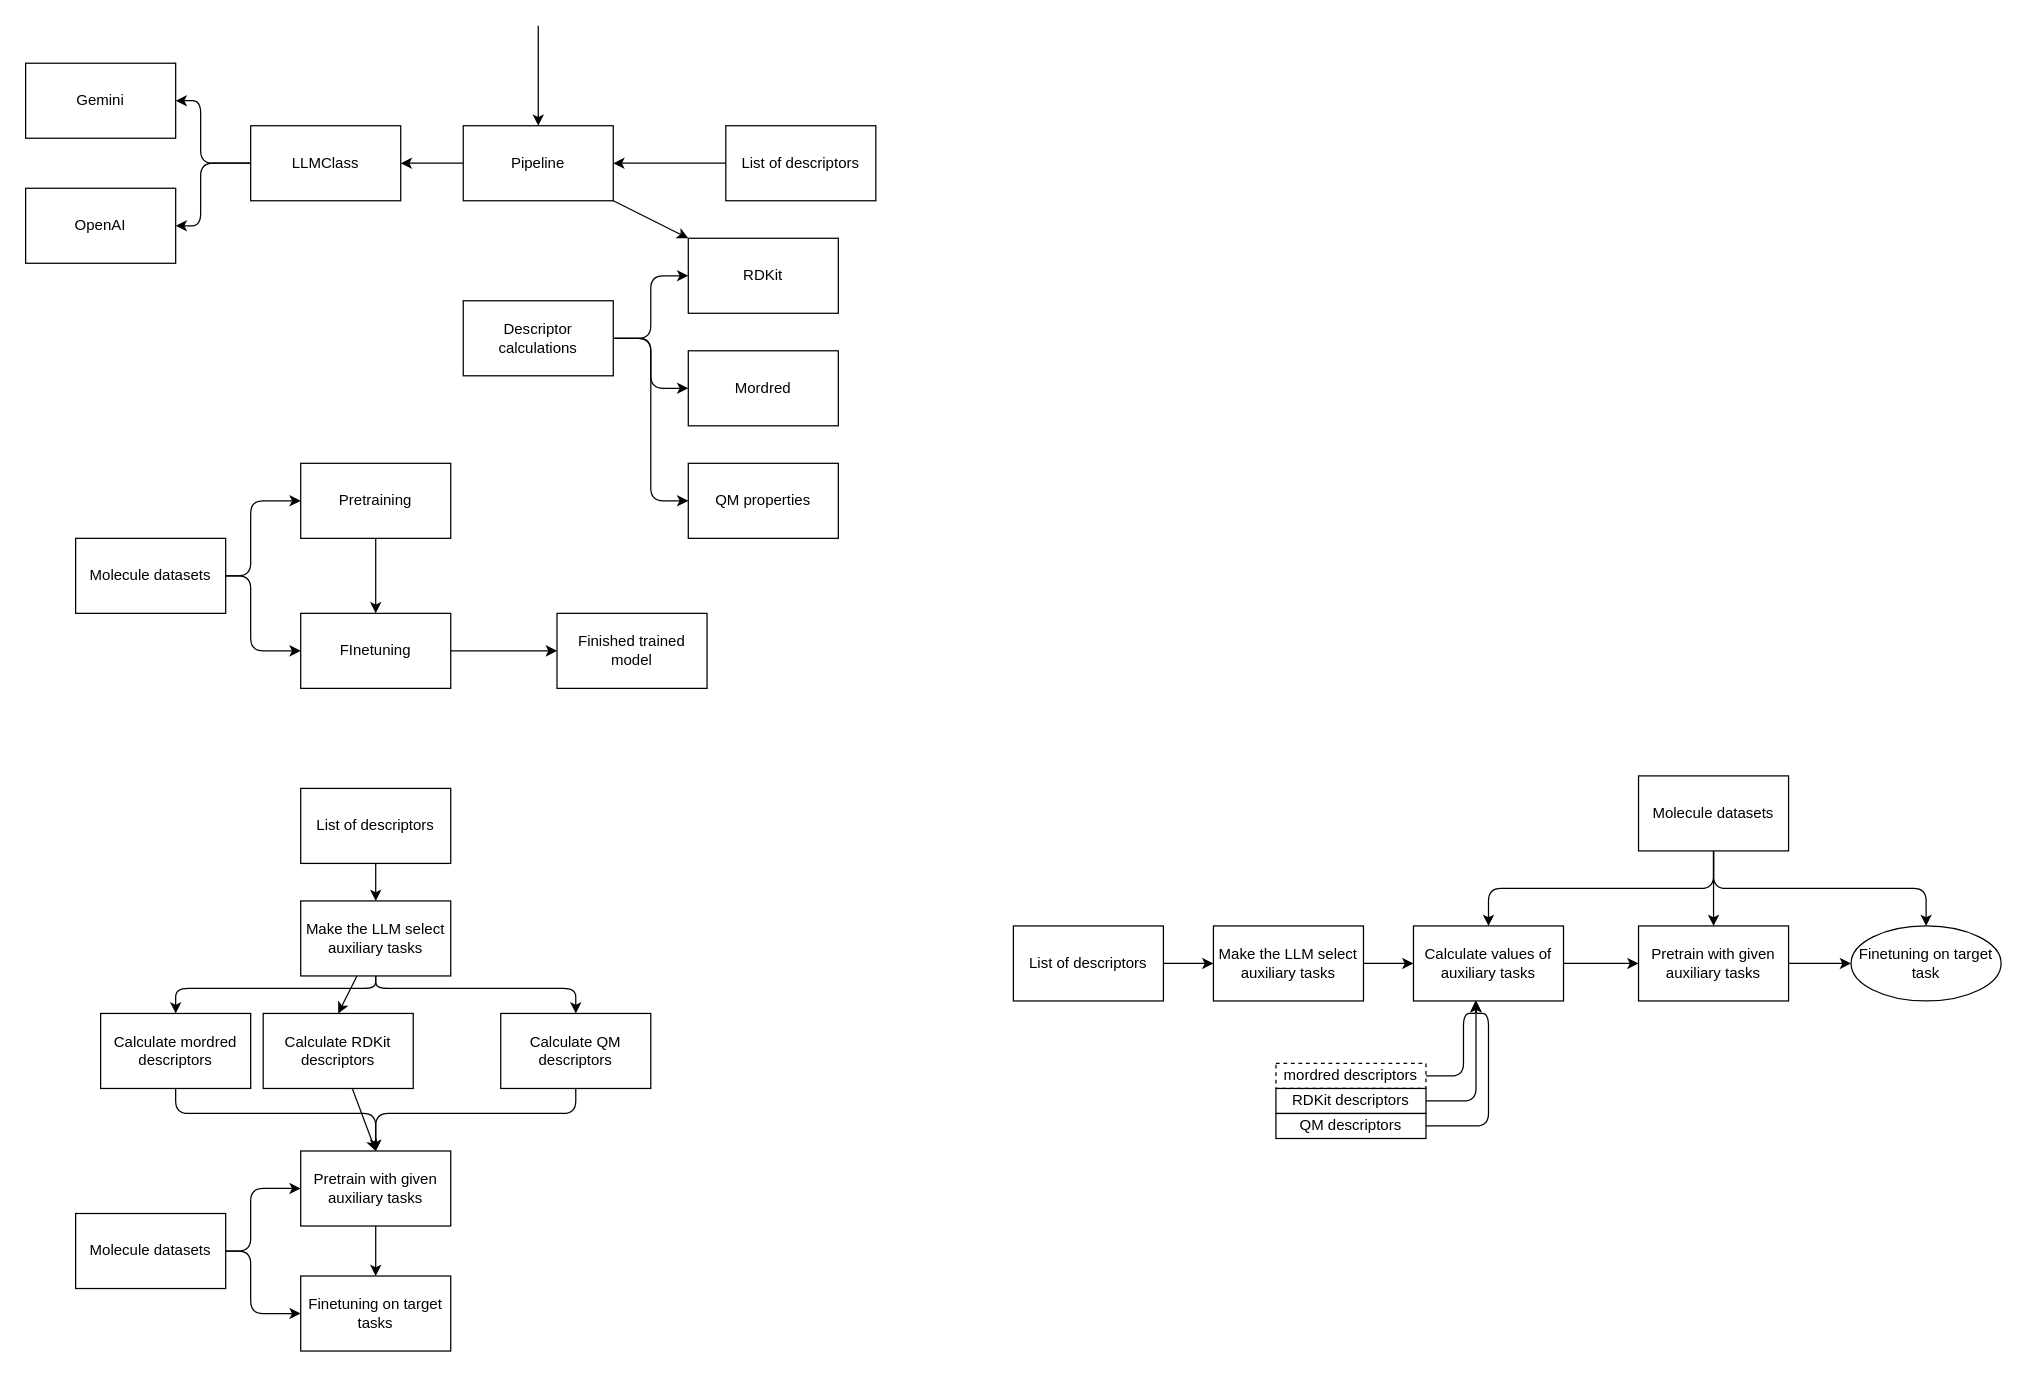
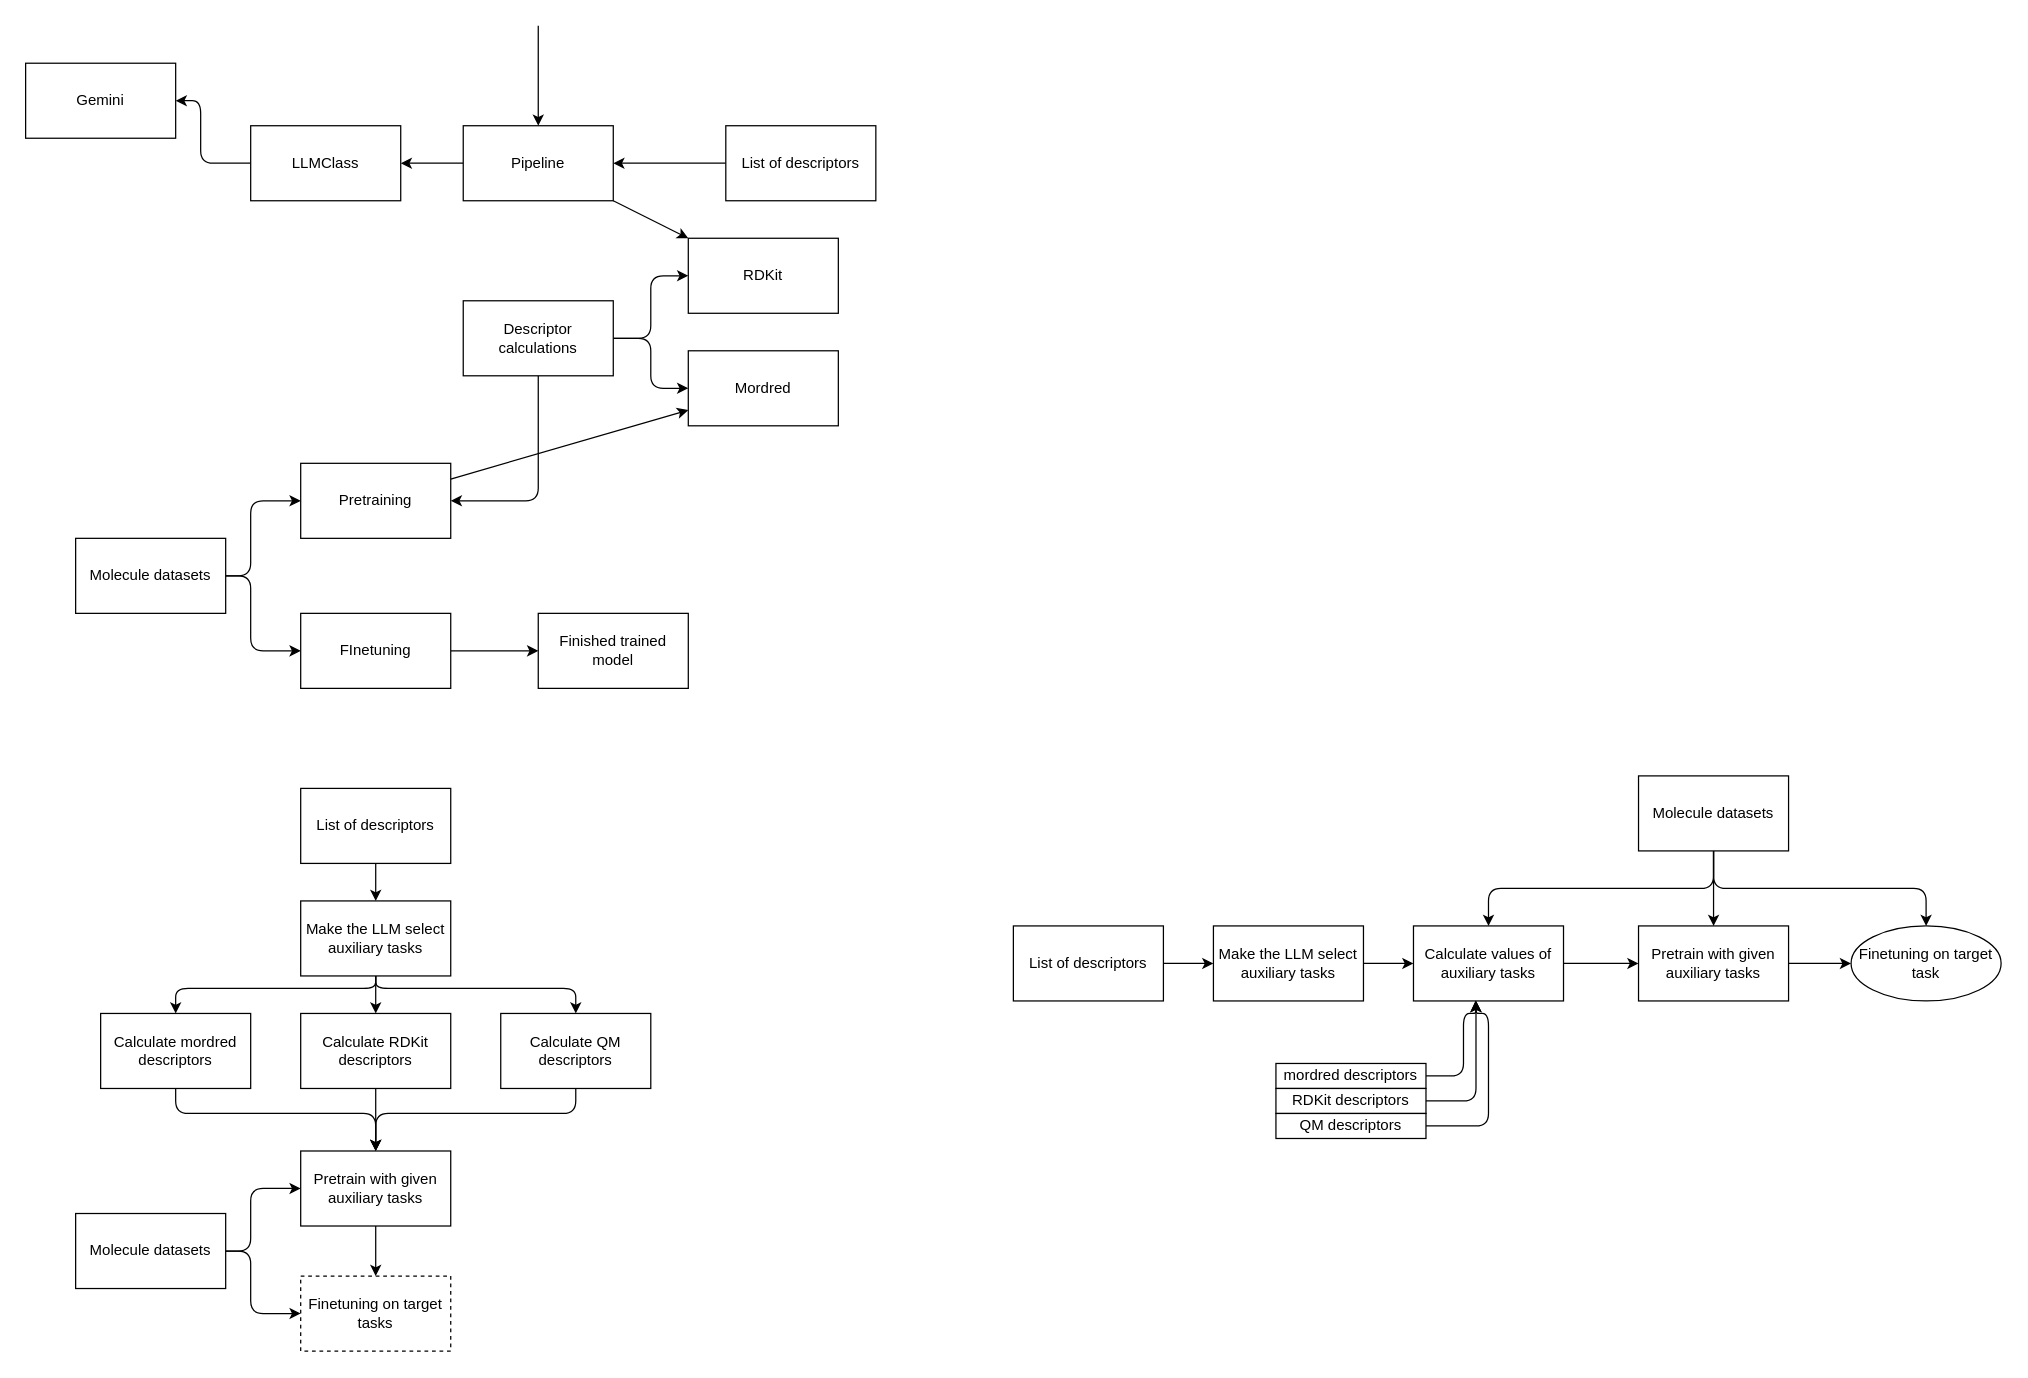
edge "LLMClass" -> "OpenAI": removed
node "OpenAI": removed
edge "Descriptor calculations" -> "QM properties": removed
edge "Descriptor calculations" -> "Pretraining": added
node "QM properties": removed
edge "Pretraining" -> "FInetuning": now "Pretraining" -> "Mordred"
node "Finished trained model": moved (632, 651) -> (613, 651)
node "Calculate RDKit descriptors": moved (338, 1051) -> (376, 1051)
node "mordred descriptors": style dashed -> solid
node "Finetuning on target tasks": style solid -> dashed
